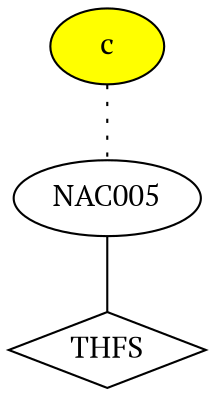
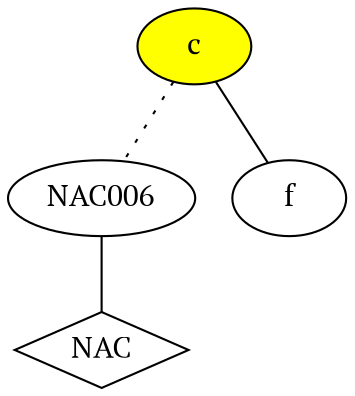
node "NAC005": label "NAC005" -> "NAC006"
node "f": added
node "THFS": label "THFS" -> "NAC"
